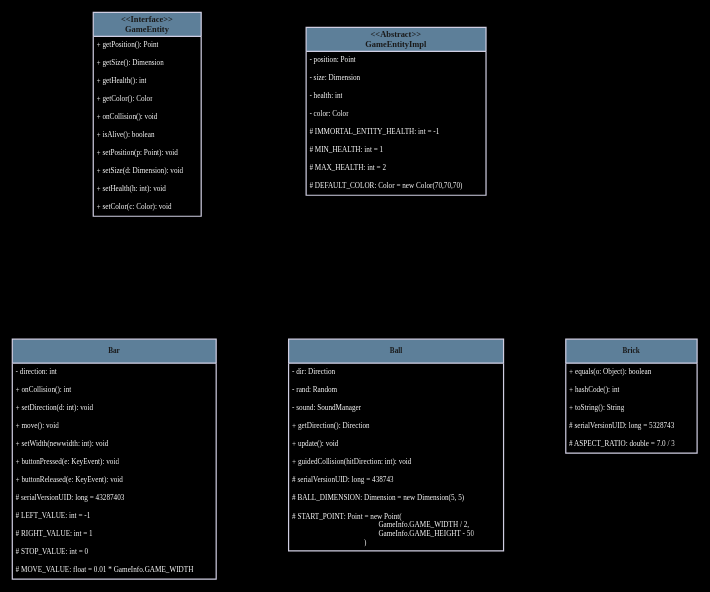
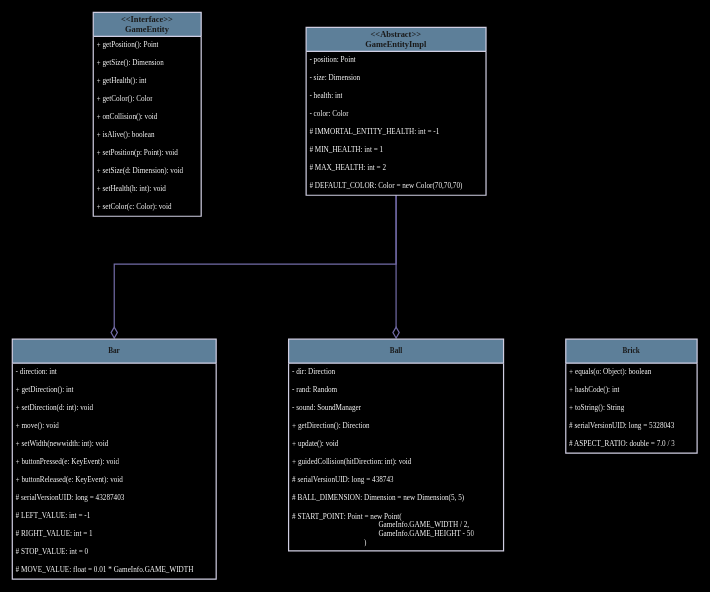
edge "<<Abstract>> GameEntityImpl" -> "Bar": added
edge "<<Abstract>> GameEntityImpl" -> "Ball": added
node "+ onCollision(): int": label "+ onCollision(): int" -> "+ getDirection(): int"
node "# serialVersionUID: long = 5328743": label "# serialVersionUID: long = 5328743" -> "# serialVersionUID: long = 5328043"
